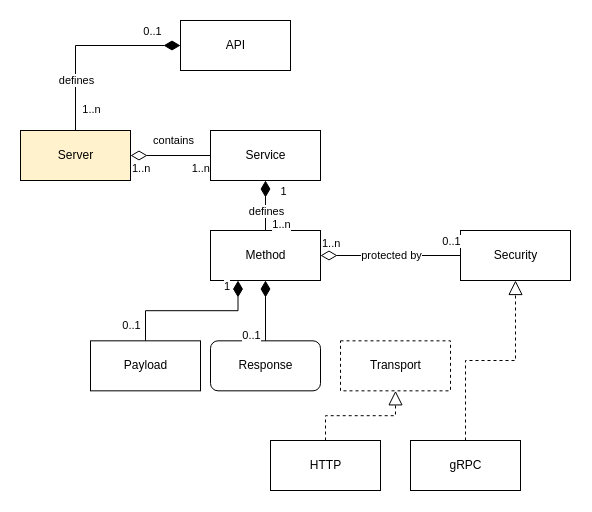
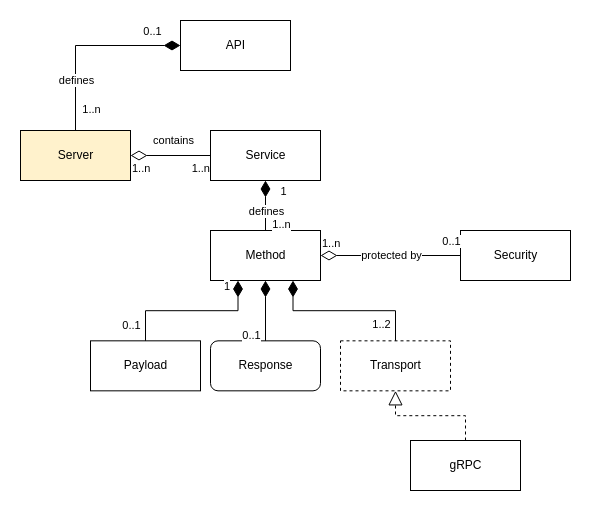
edge "Transport" -> "Method": added, label "1..2"
edge "gRPC" -> "Security": now "gRPC" -> "Transport"
edge "HTTP" -> "Transport": removed
node "HTTP": removed
